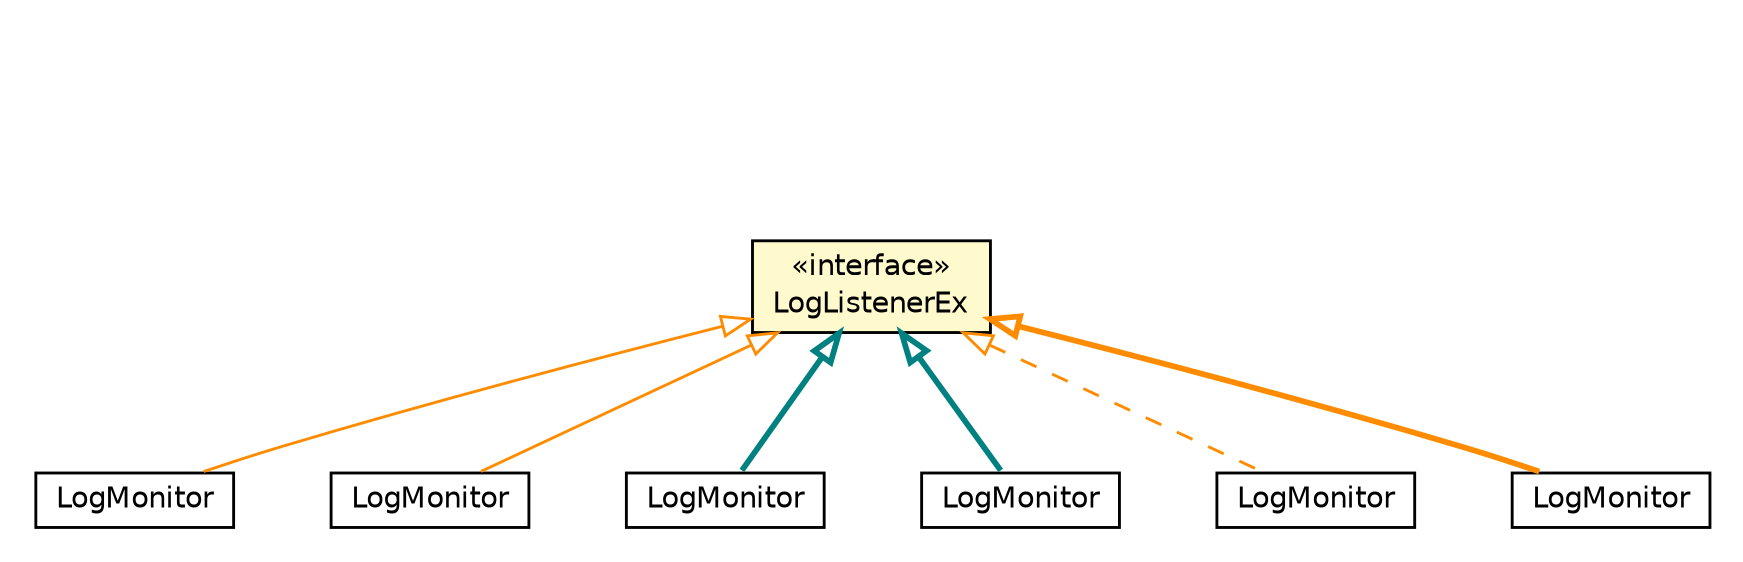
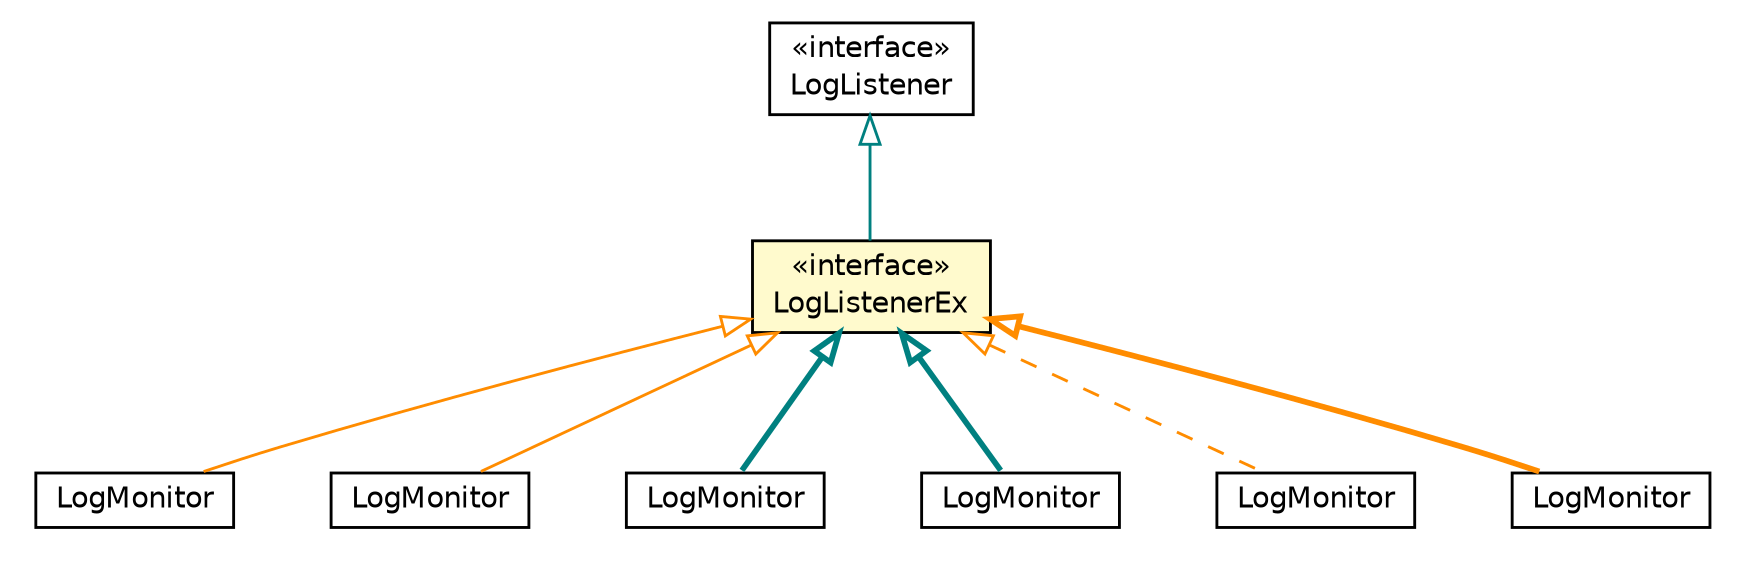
node "LogListener": added
